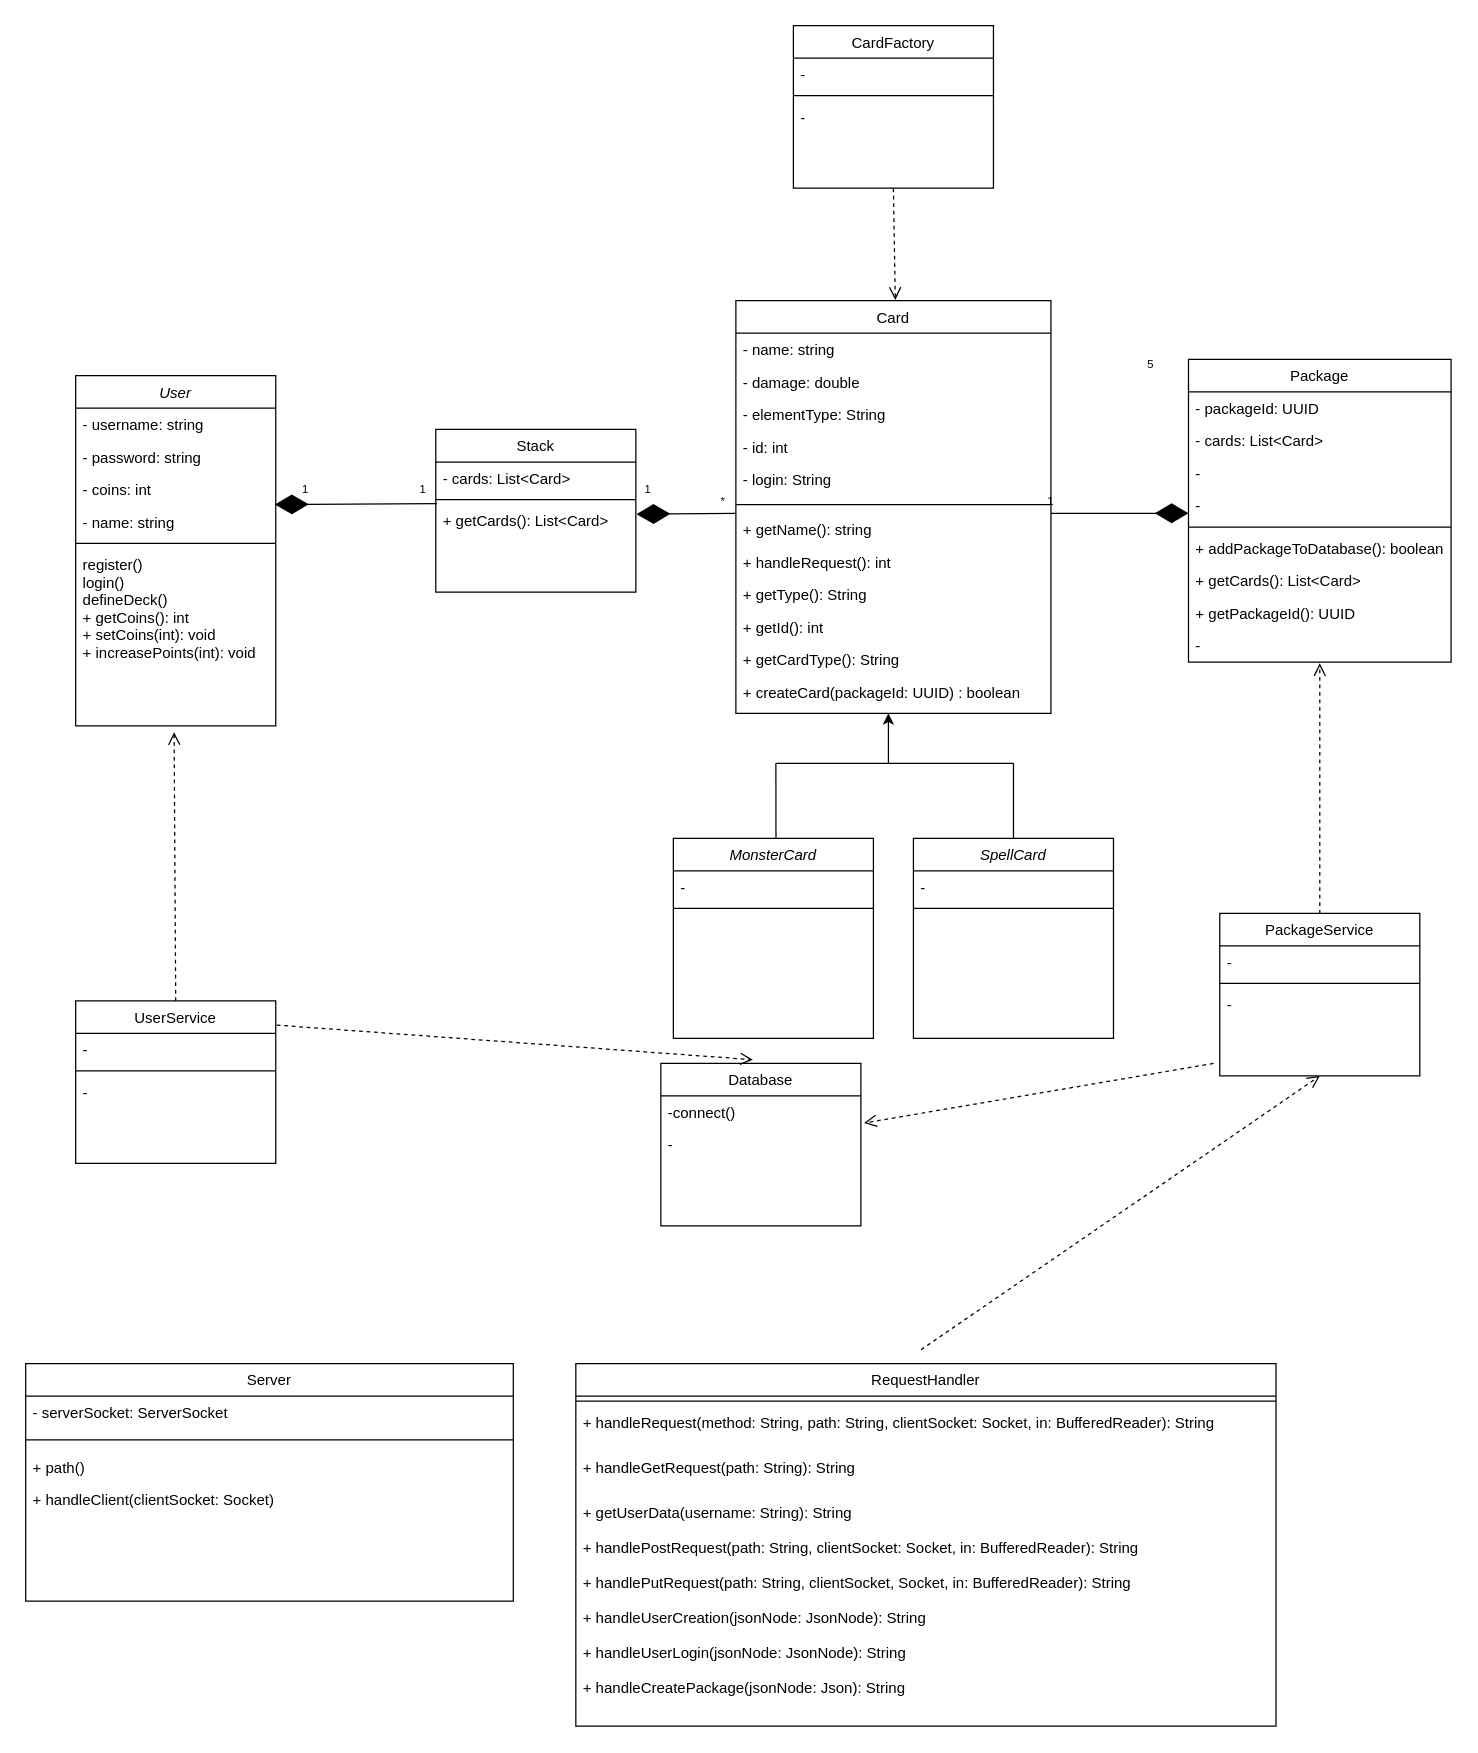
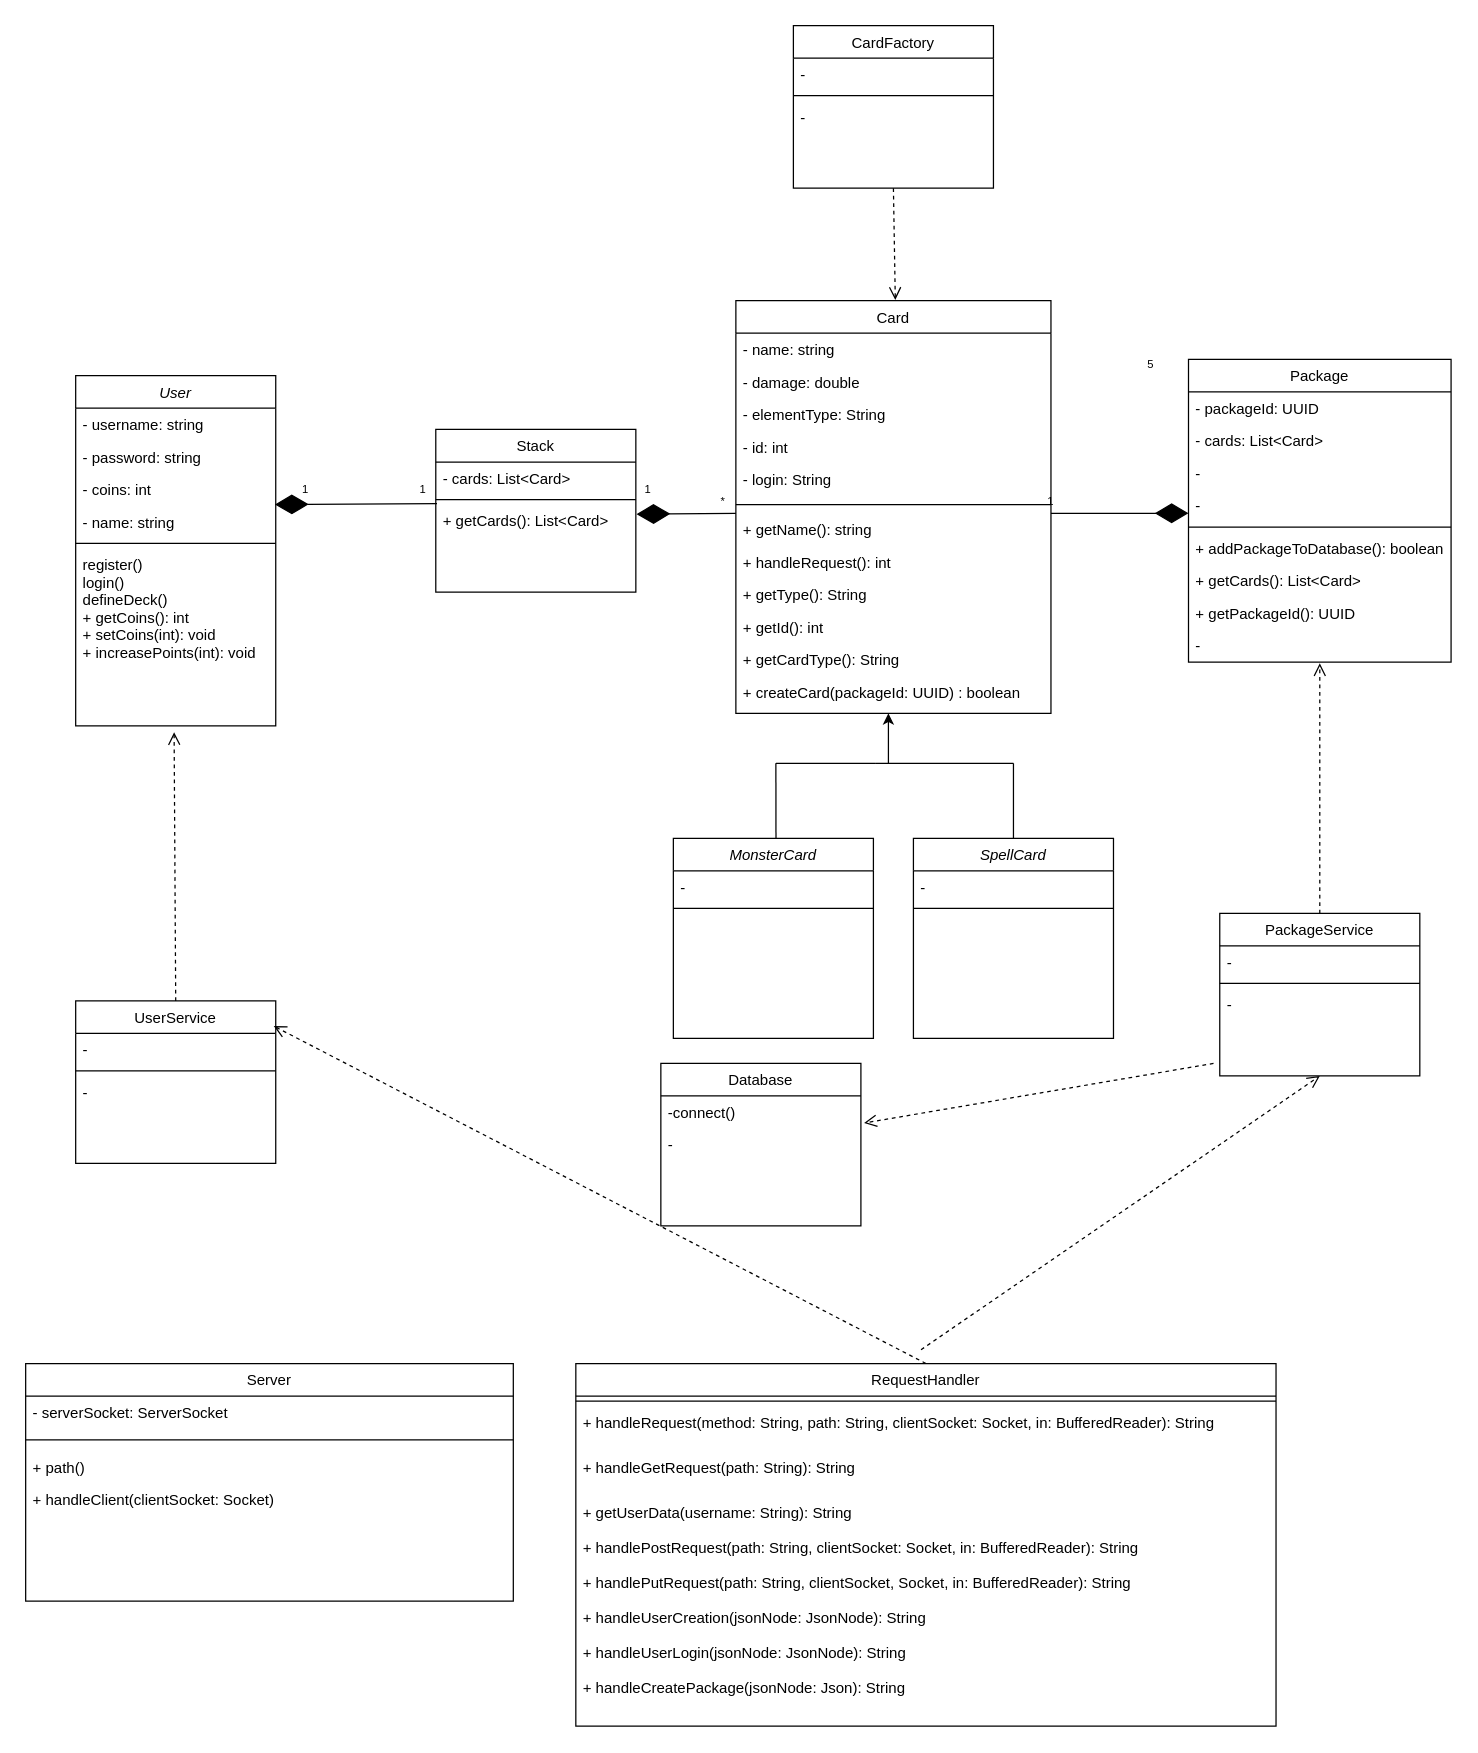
edge "UserService" -> "Database": removed
edge "RequestHandler" -> "UserService": added
